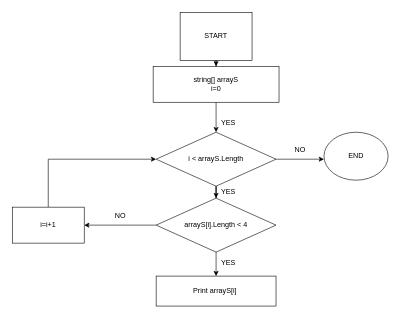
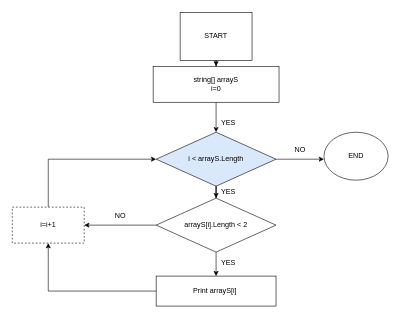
node "i < arrayS.Length": fillcolor #ffffff -> #dae8fc
node "i=i+1": style solid -> dashed
node "arrayS[i].Length < 4": label "arrayS[i].Length < 4" -> "arrayS[i].Length < 2"
edge "Print arrayS[i]" -> "i=i+1": added
